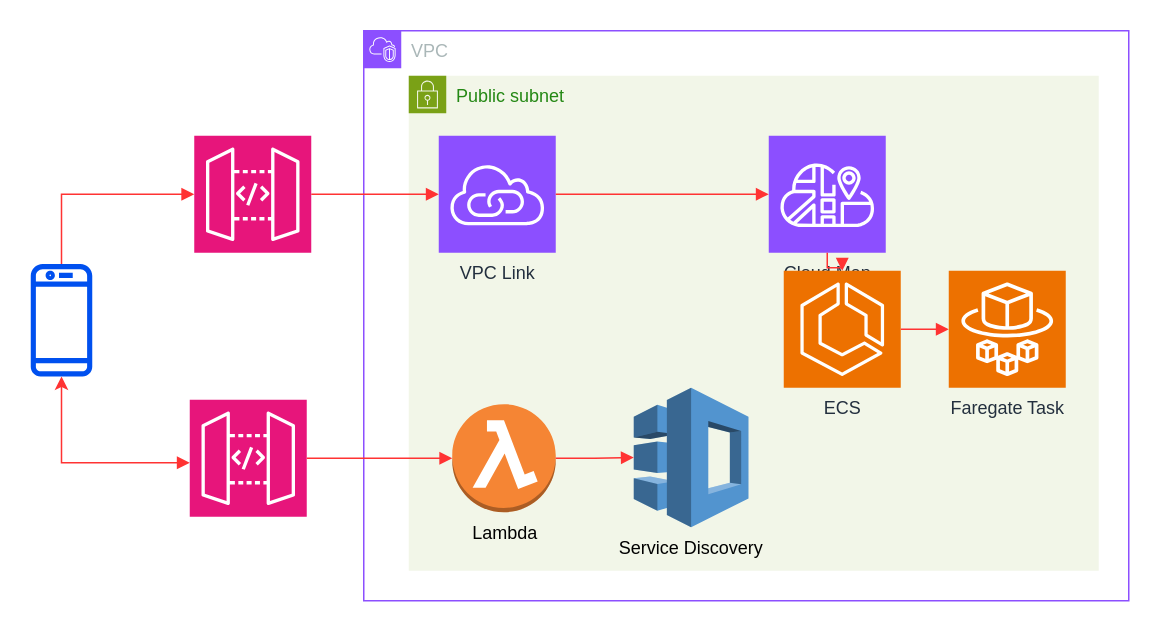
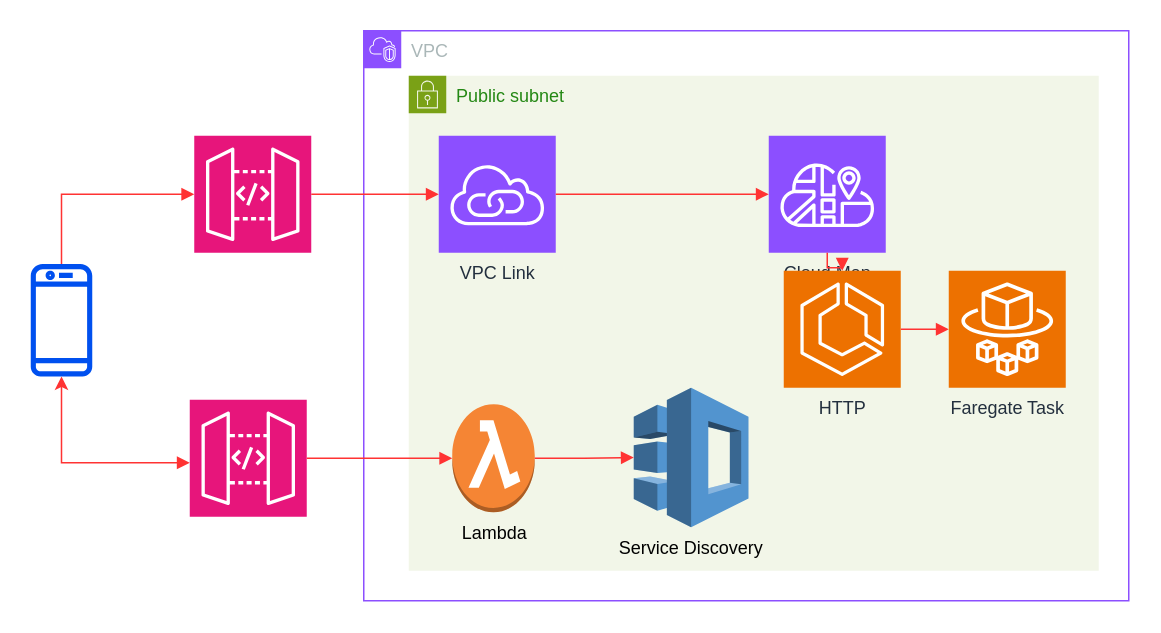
node "ECS": label "ECS" -> "HTTP"
node "Lambda": size 104x108 -> 83x108
